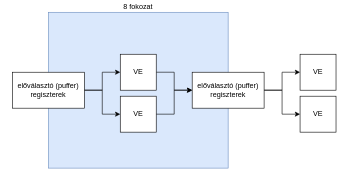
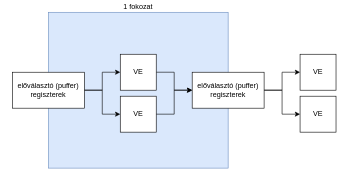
node "8 fokozat": label "8 fokozat" -> "1 fokozat"
